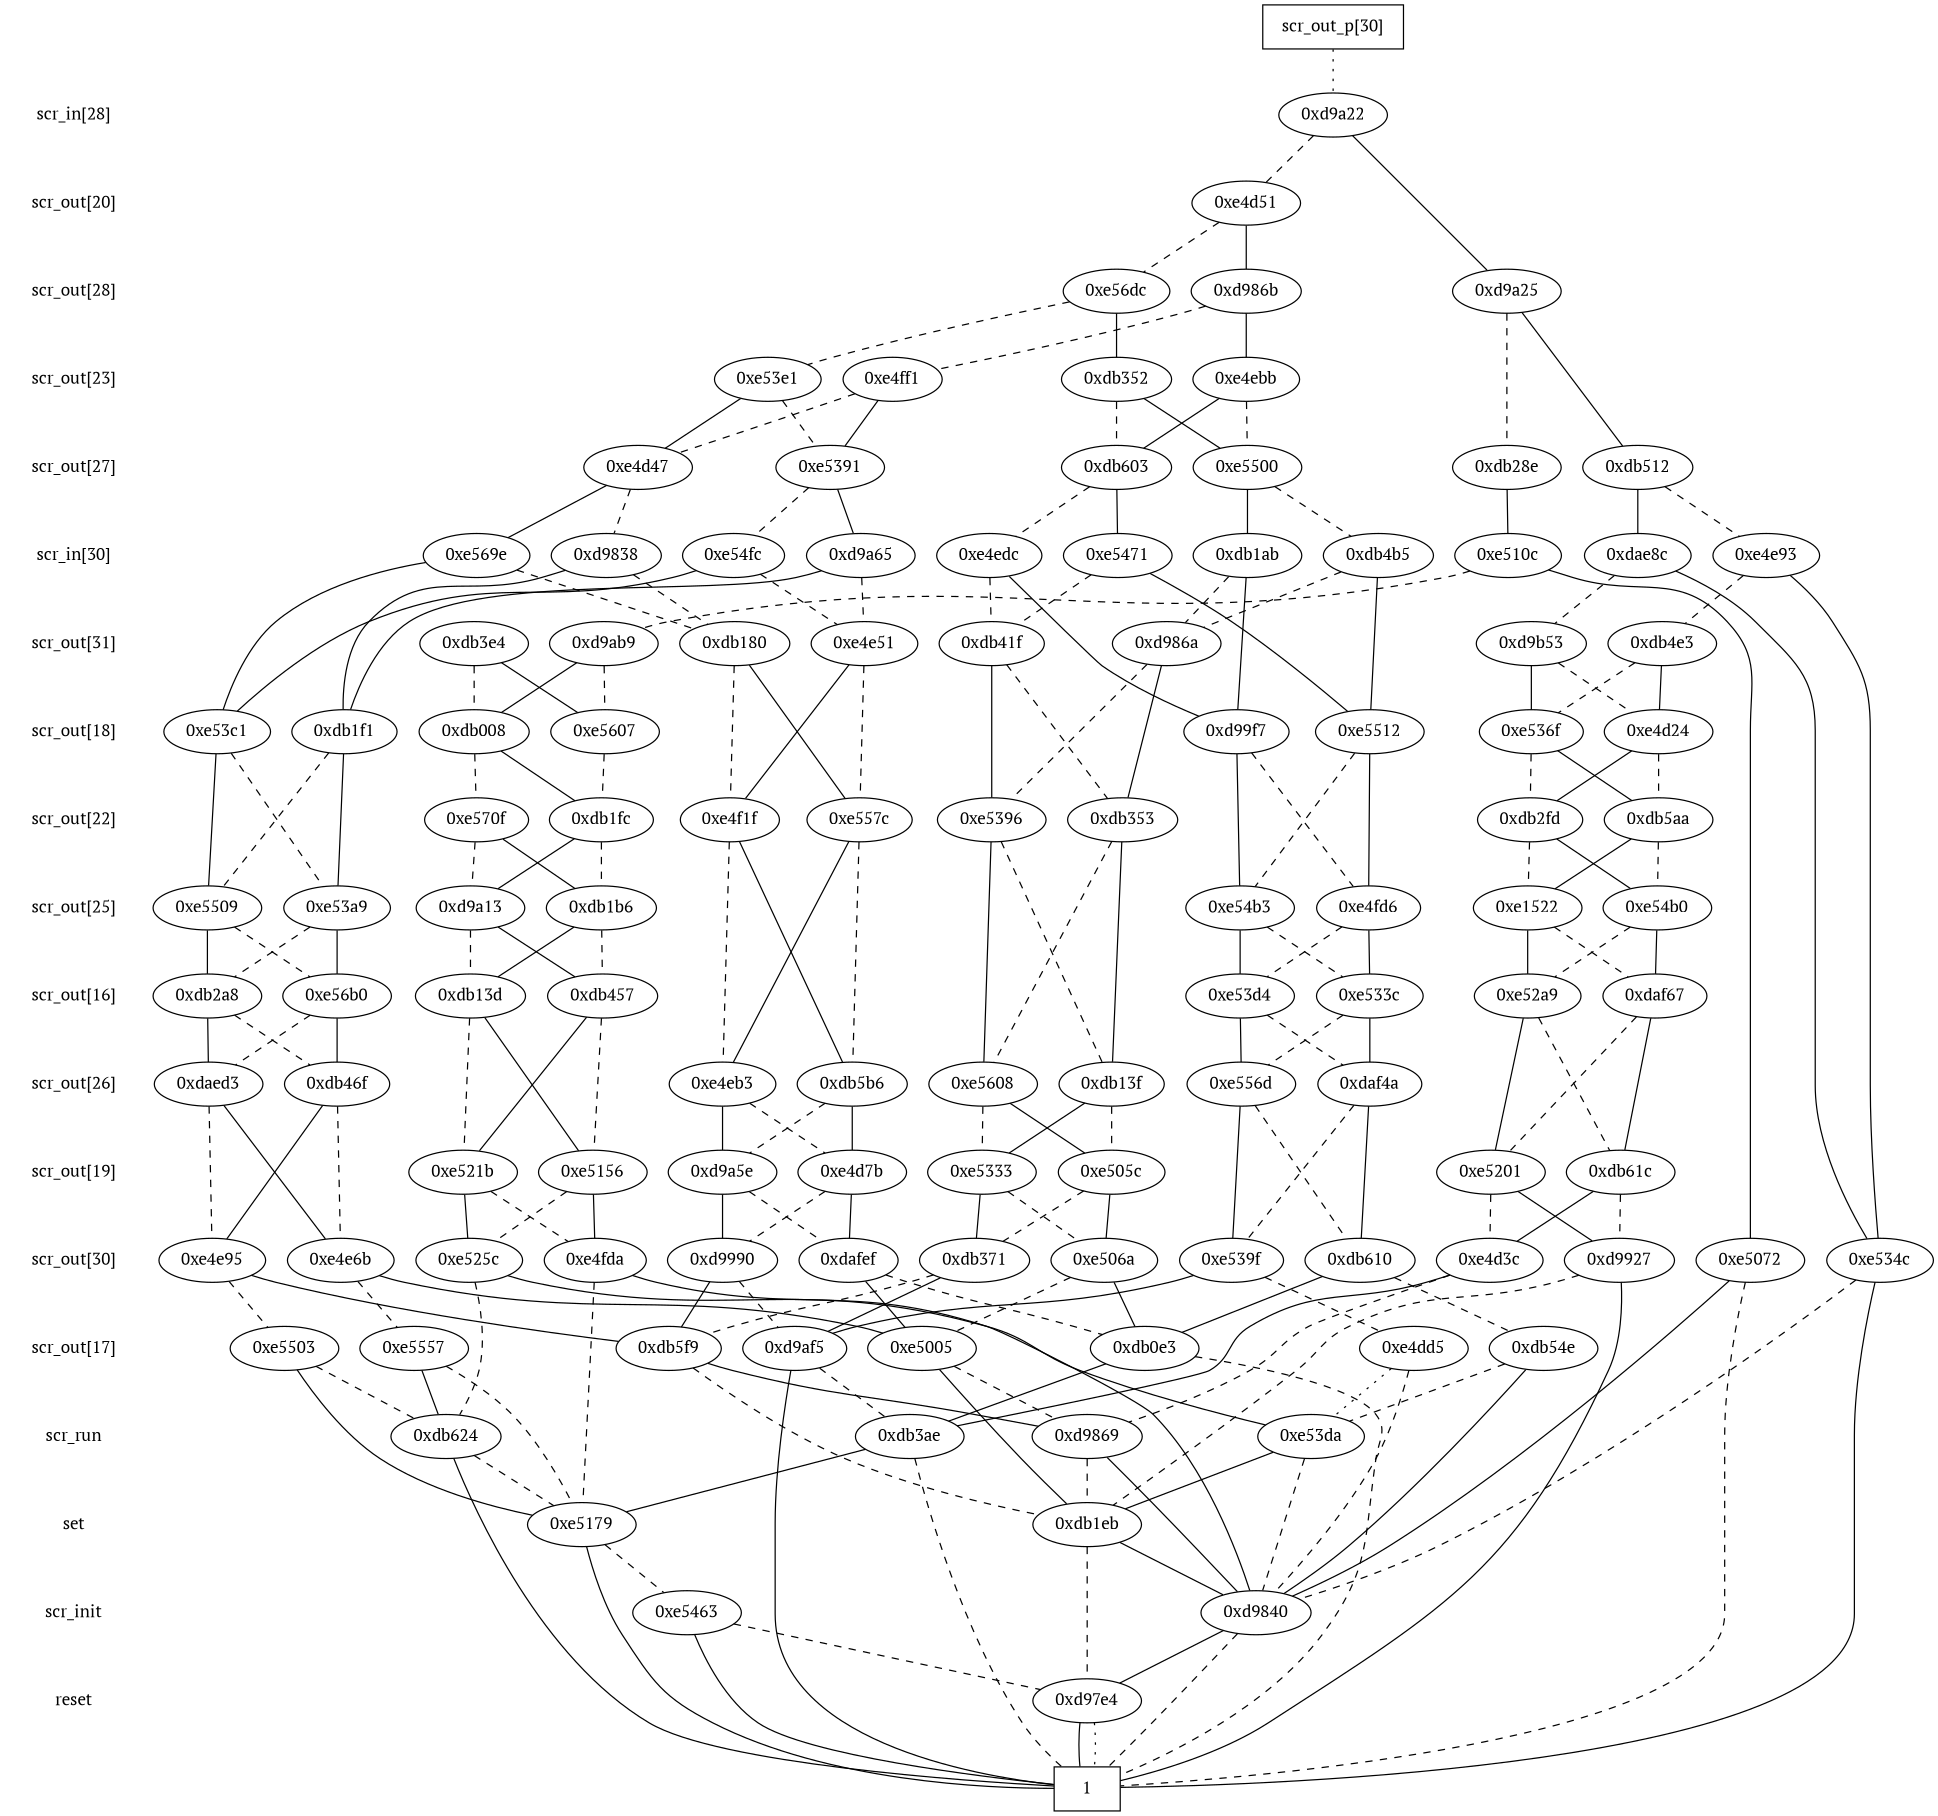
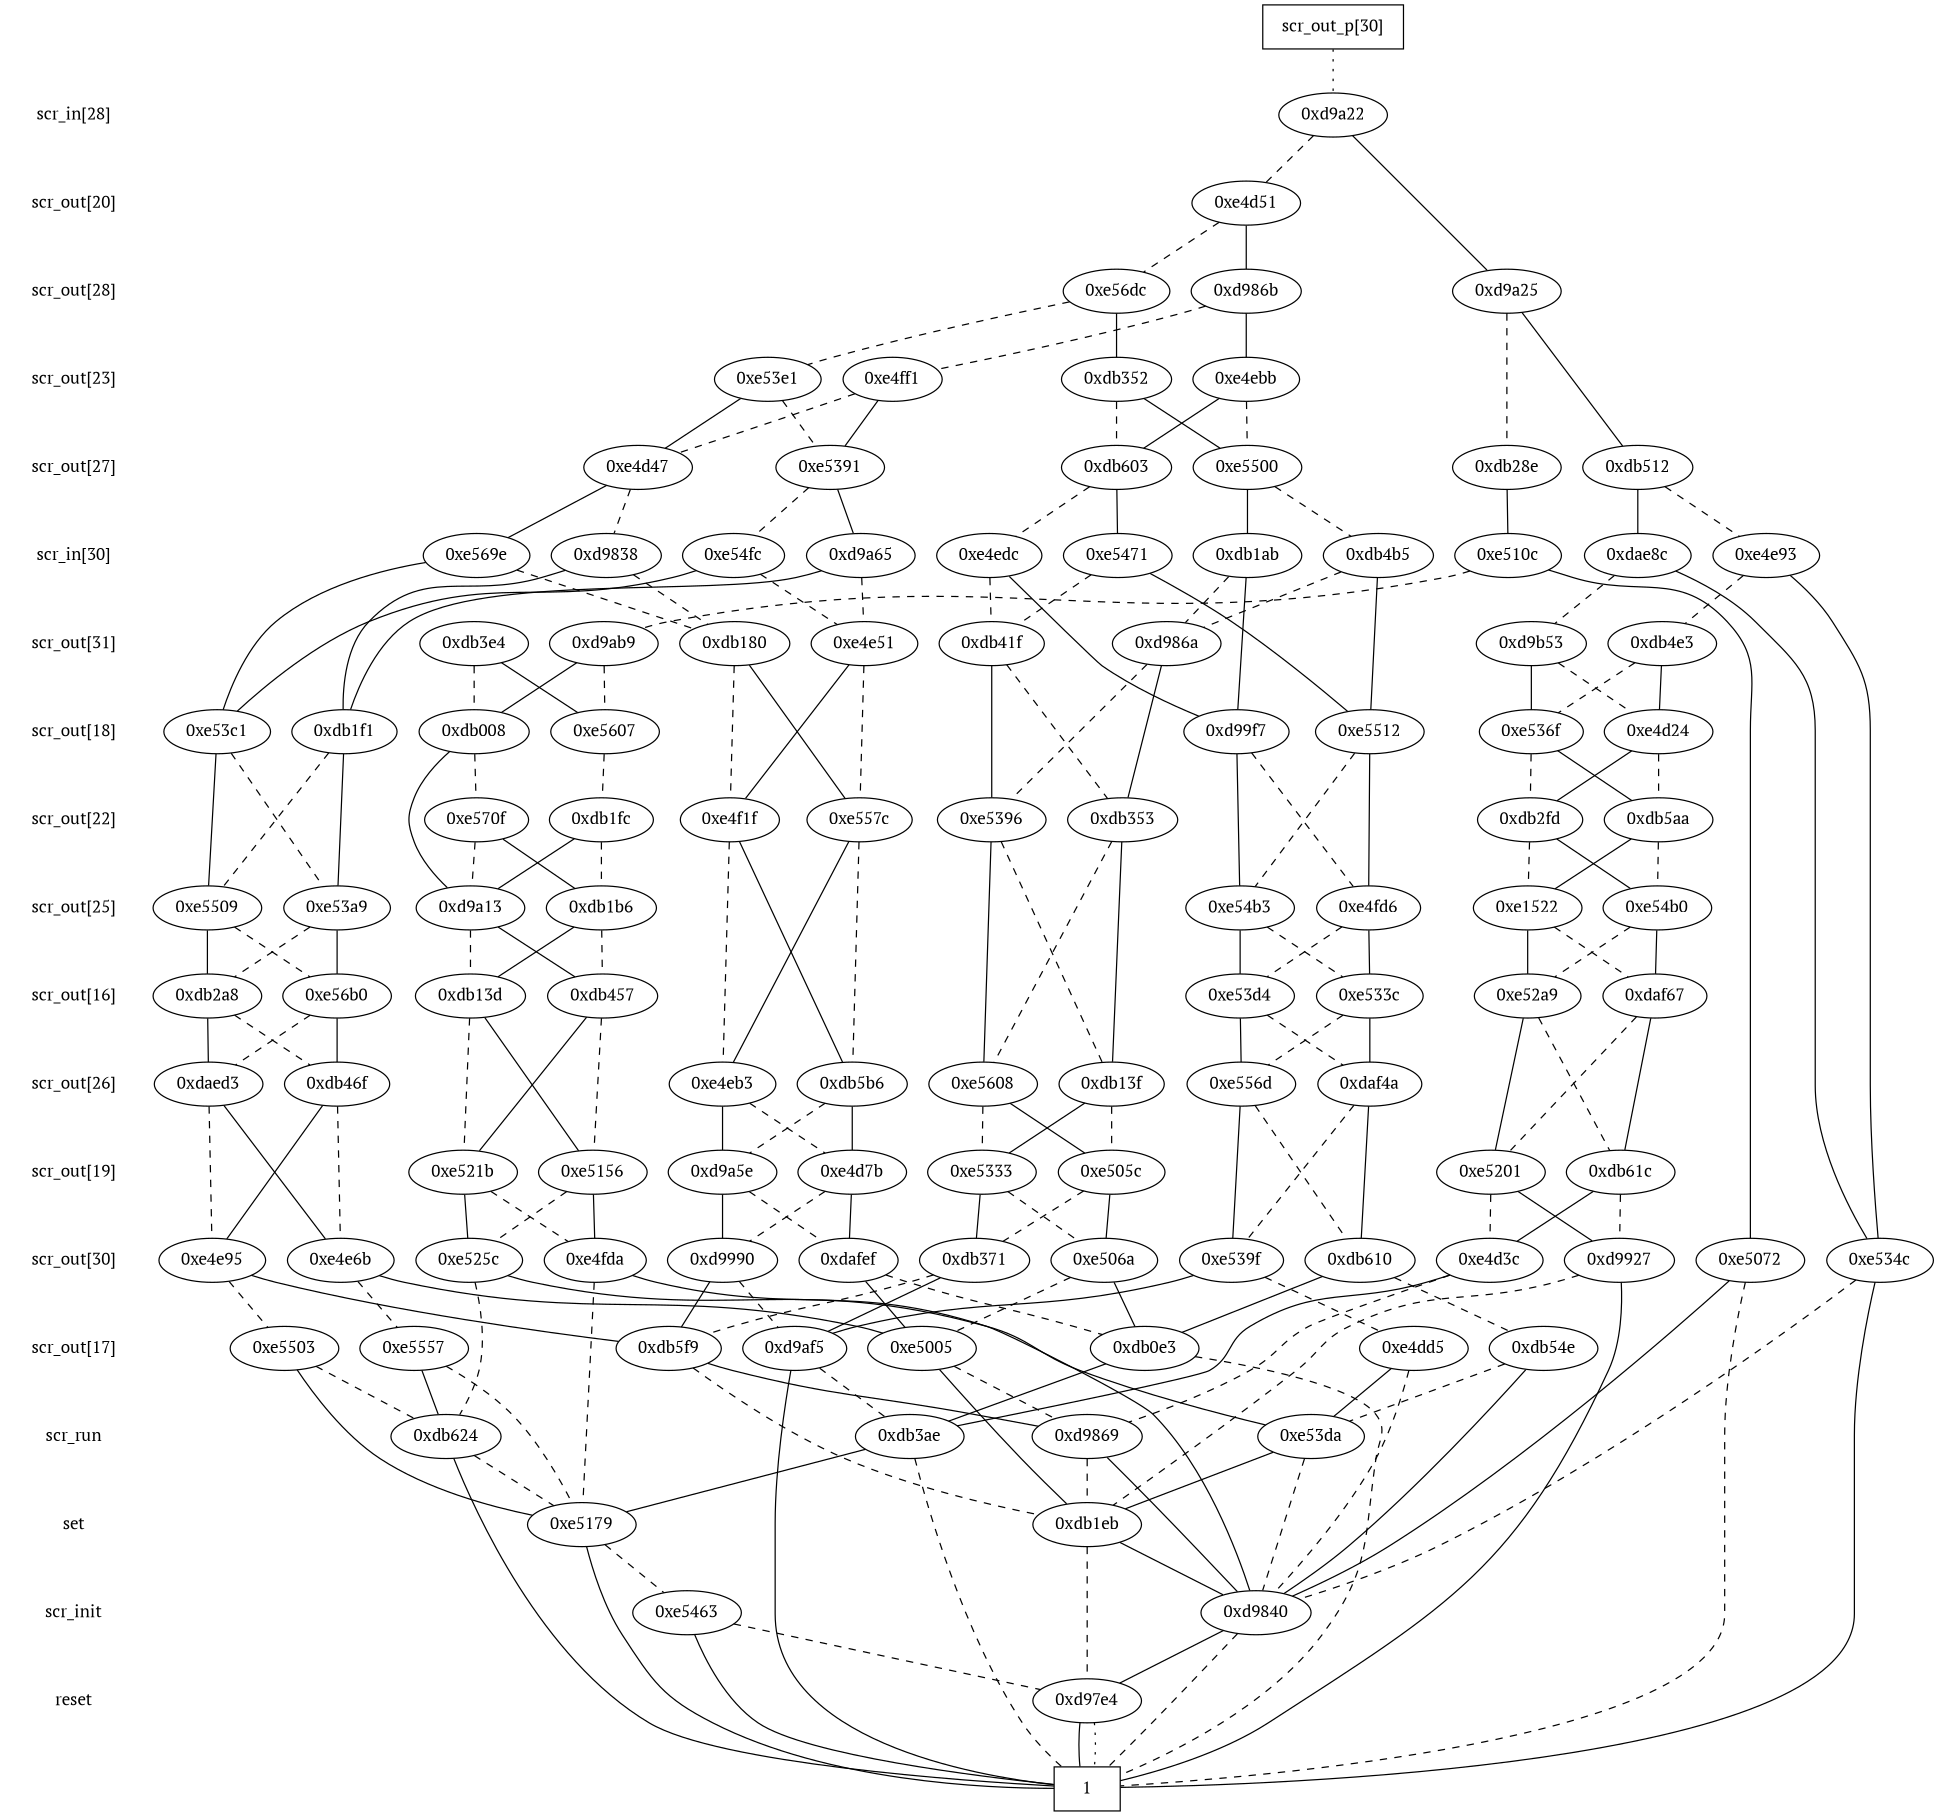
edge "0xdb008" -- "0xdb1fc": now "0xdb008" -- "0xd9a13"
edge "0xe4dd5" -- "0xe53da": style dotted -> solid
